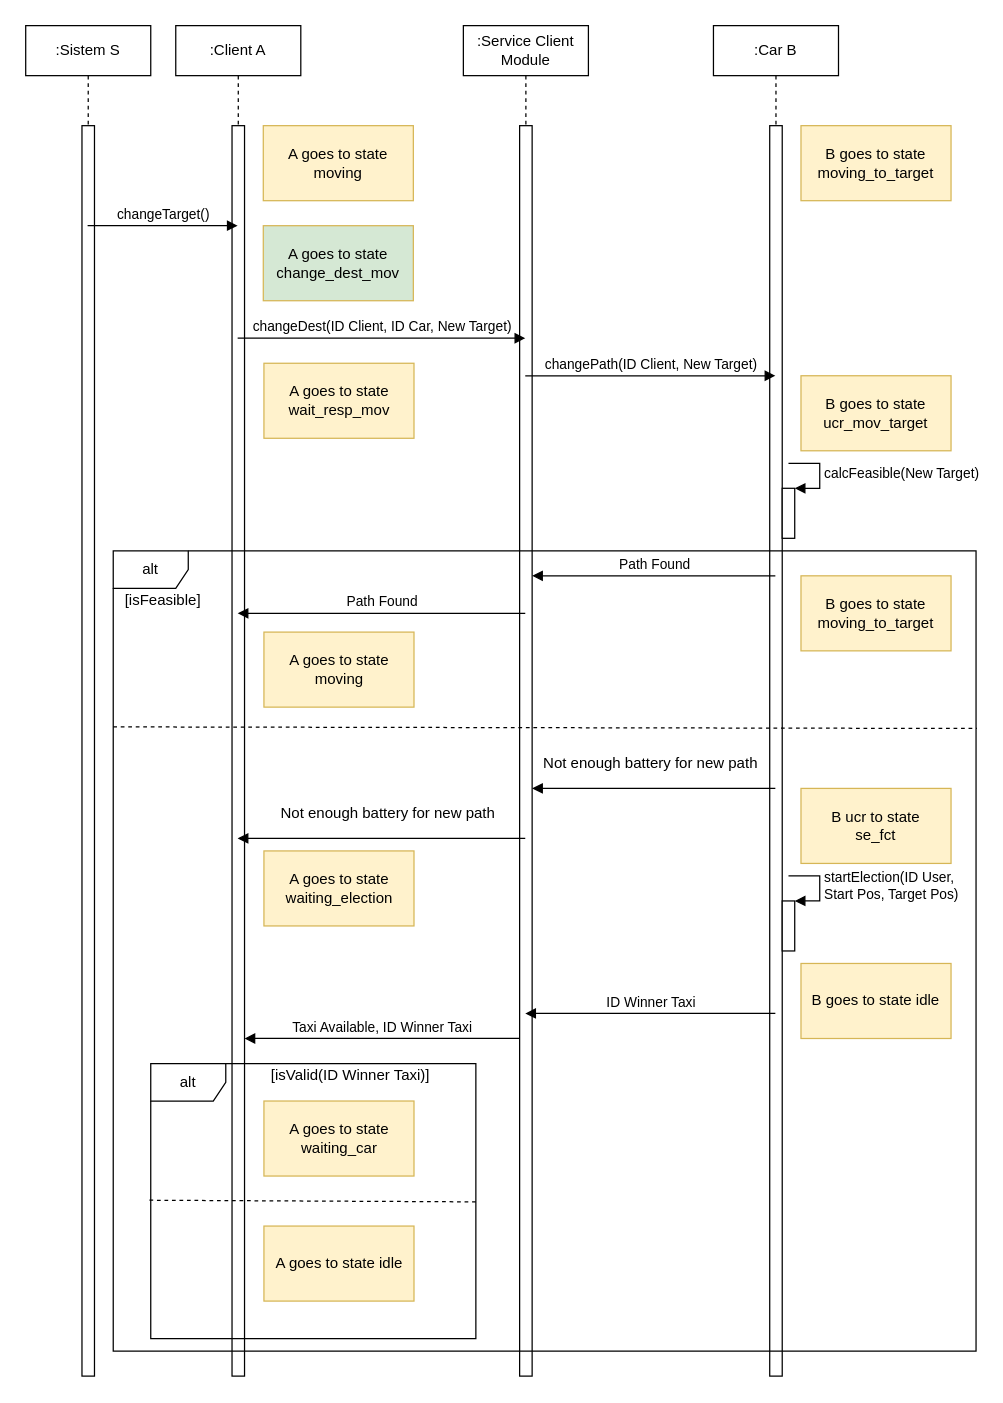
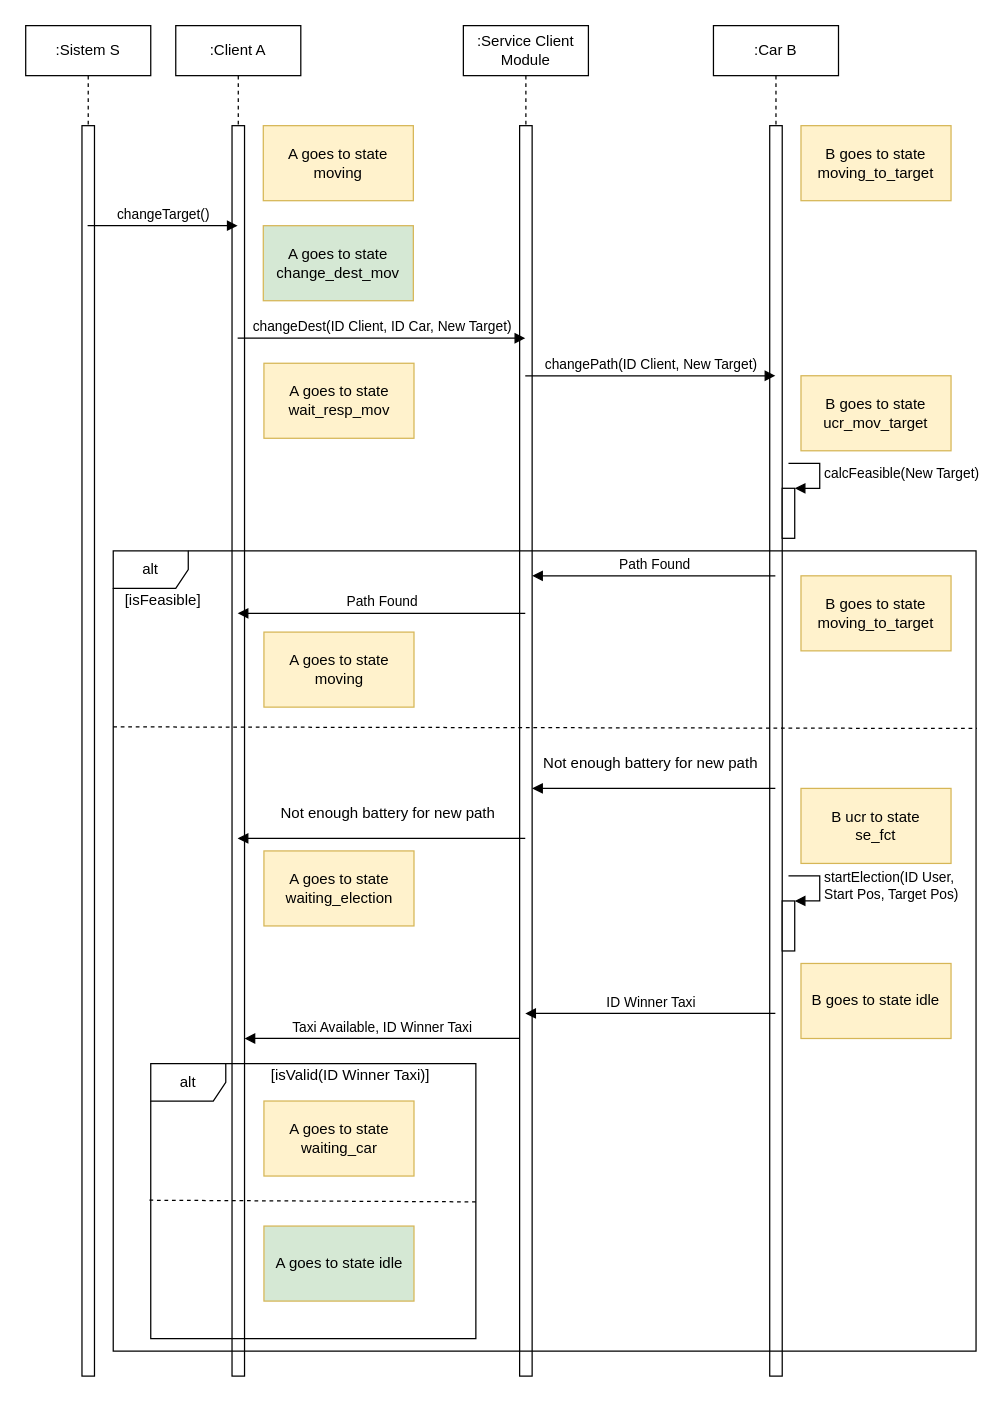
node "A goes to state idle": fillcolor #fff2cc -> #d5e8d4
